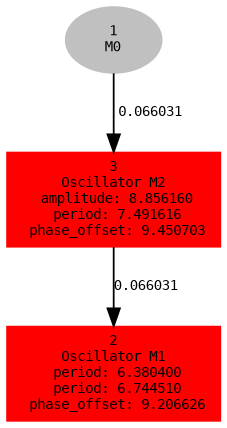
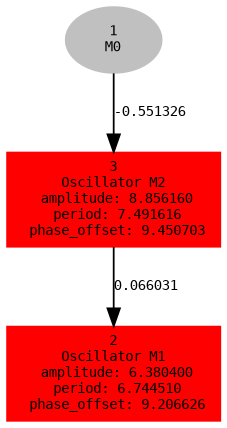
edge "1" -> "3": label "0.066031 " -> "-0.551326 "
node "2": text "period: 6.380400" -> "amplitude: 6.380400"
